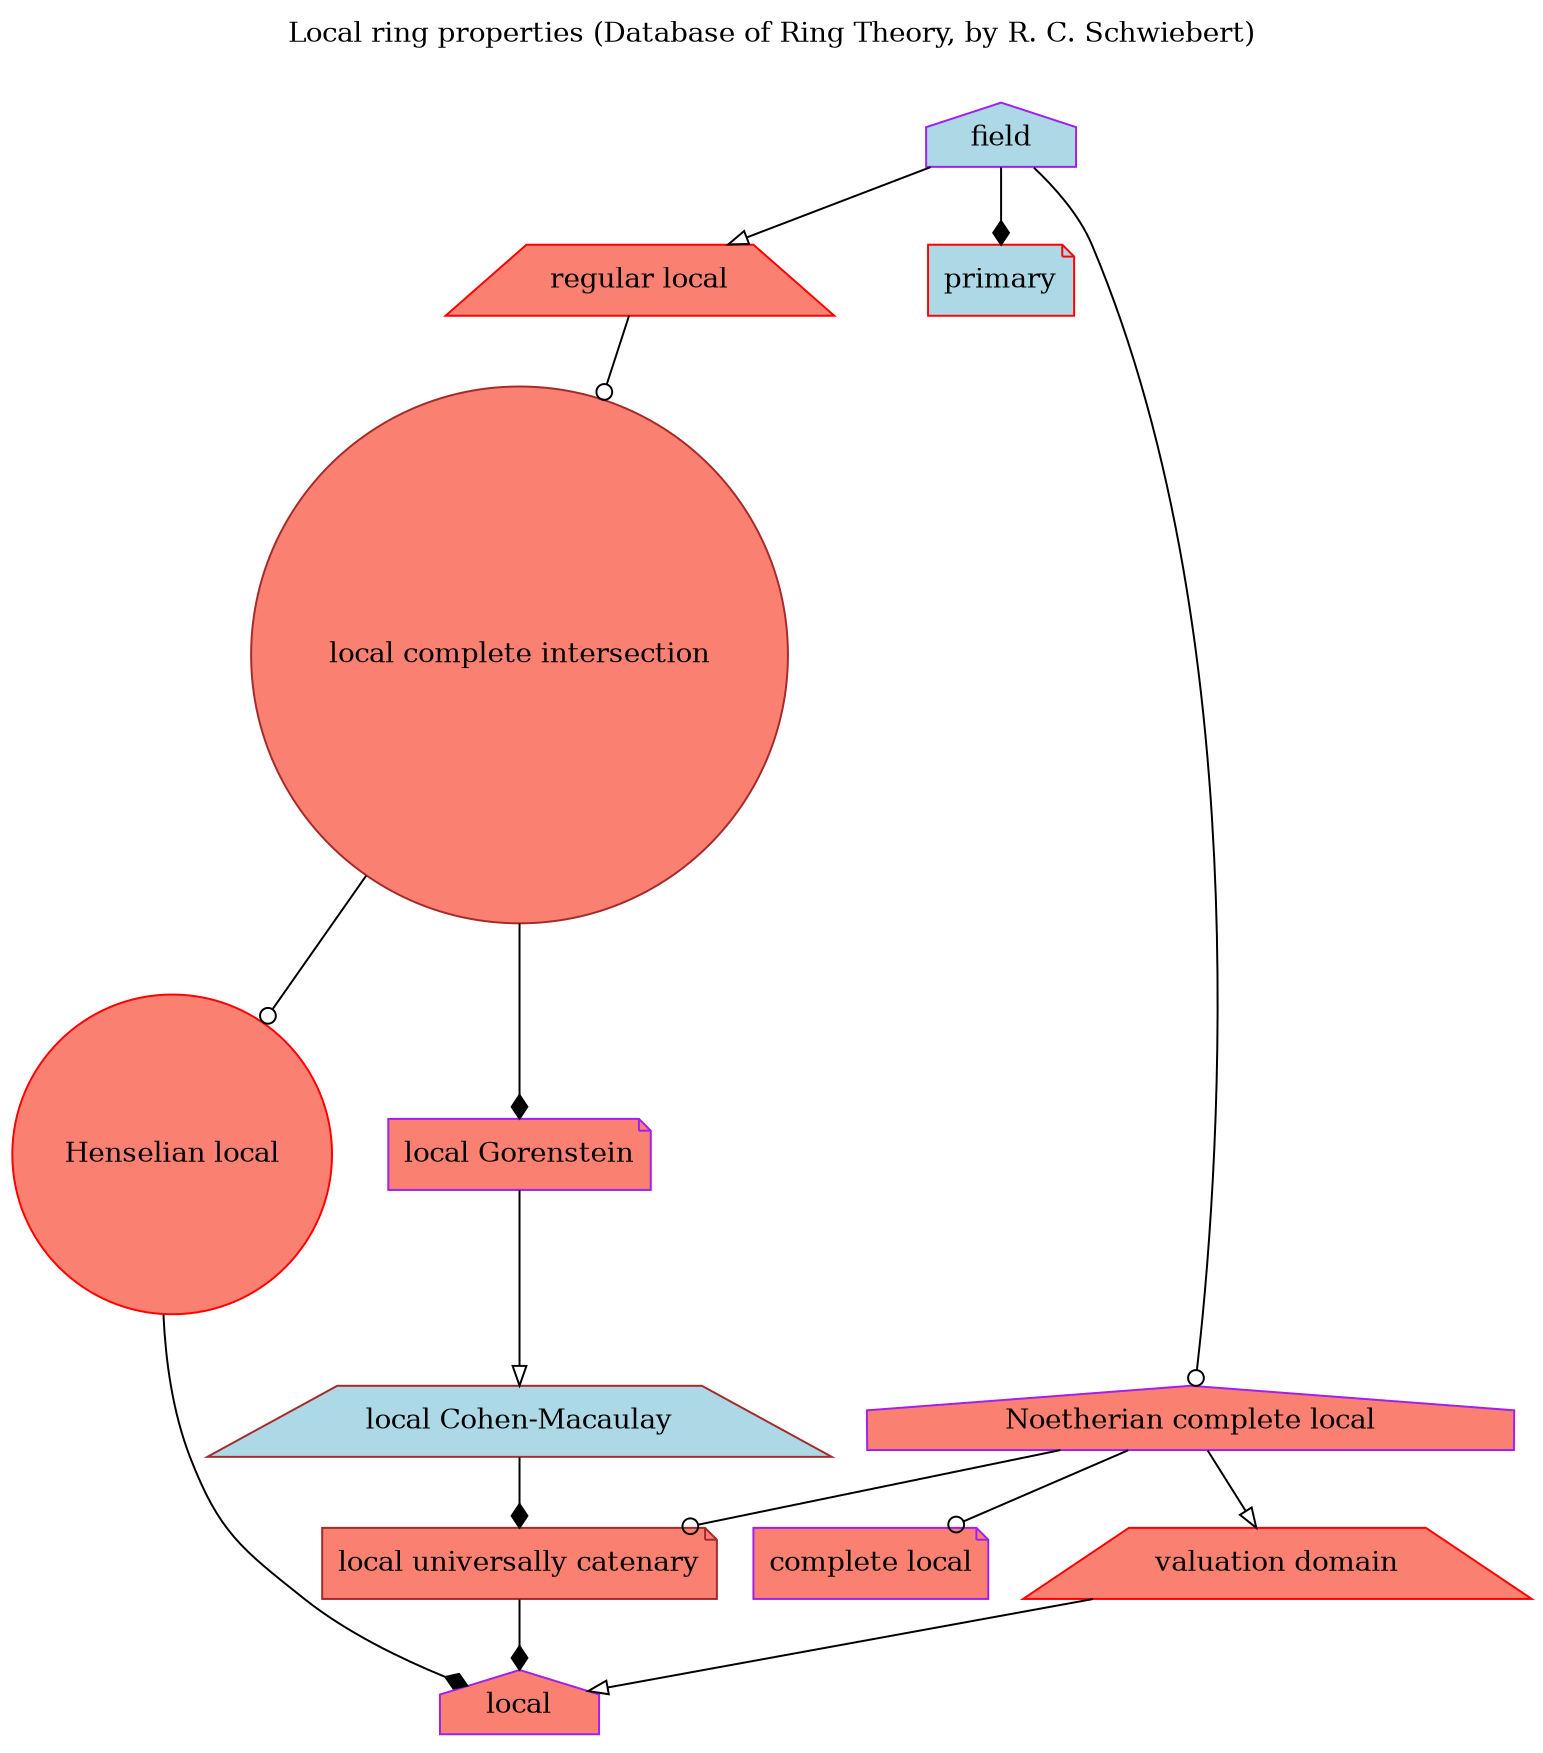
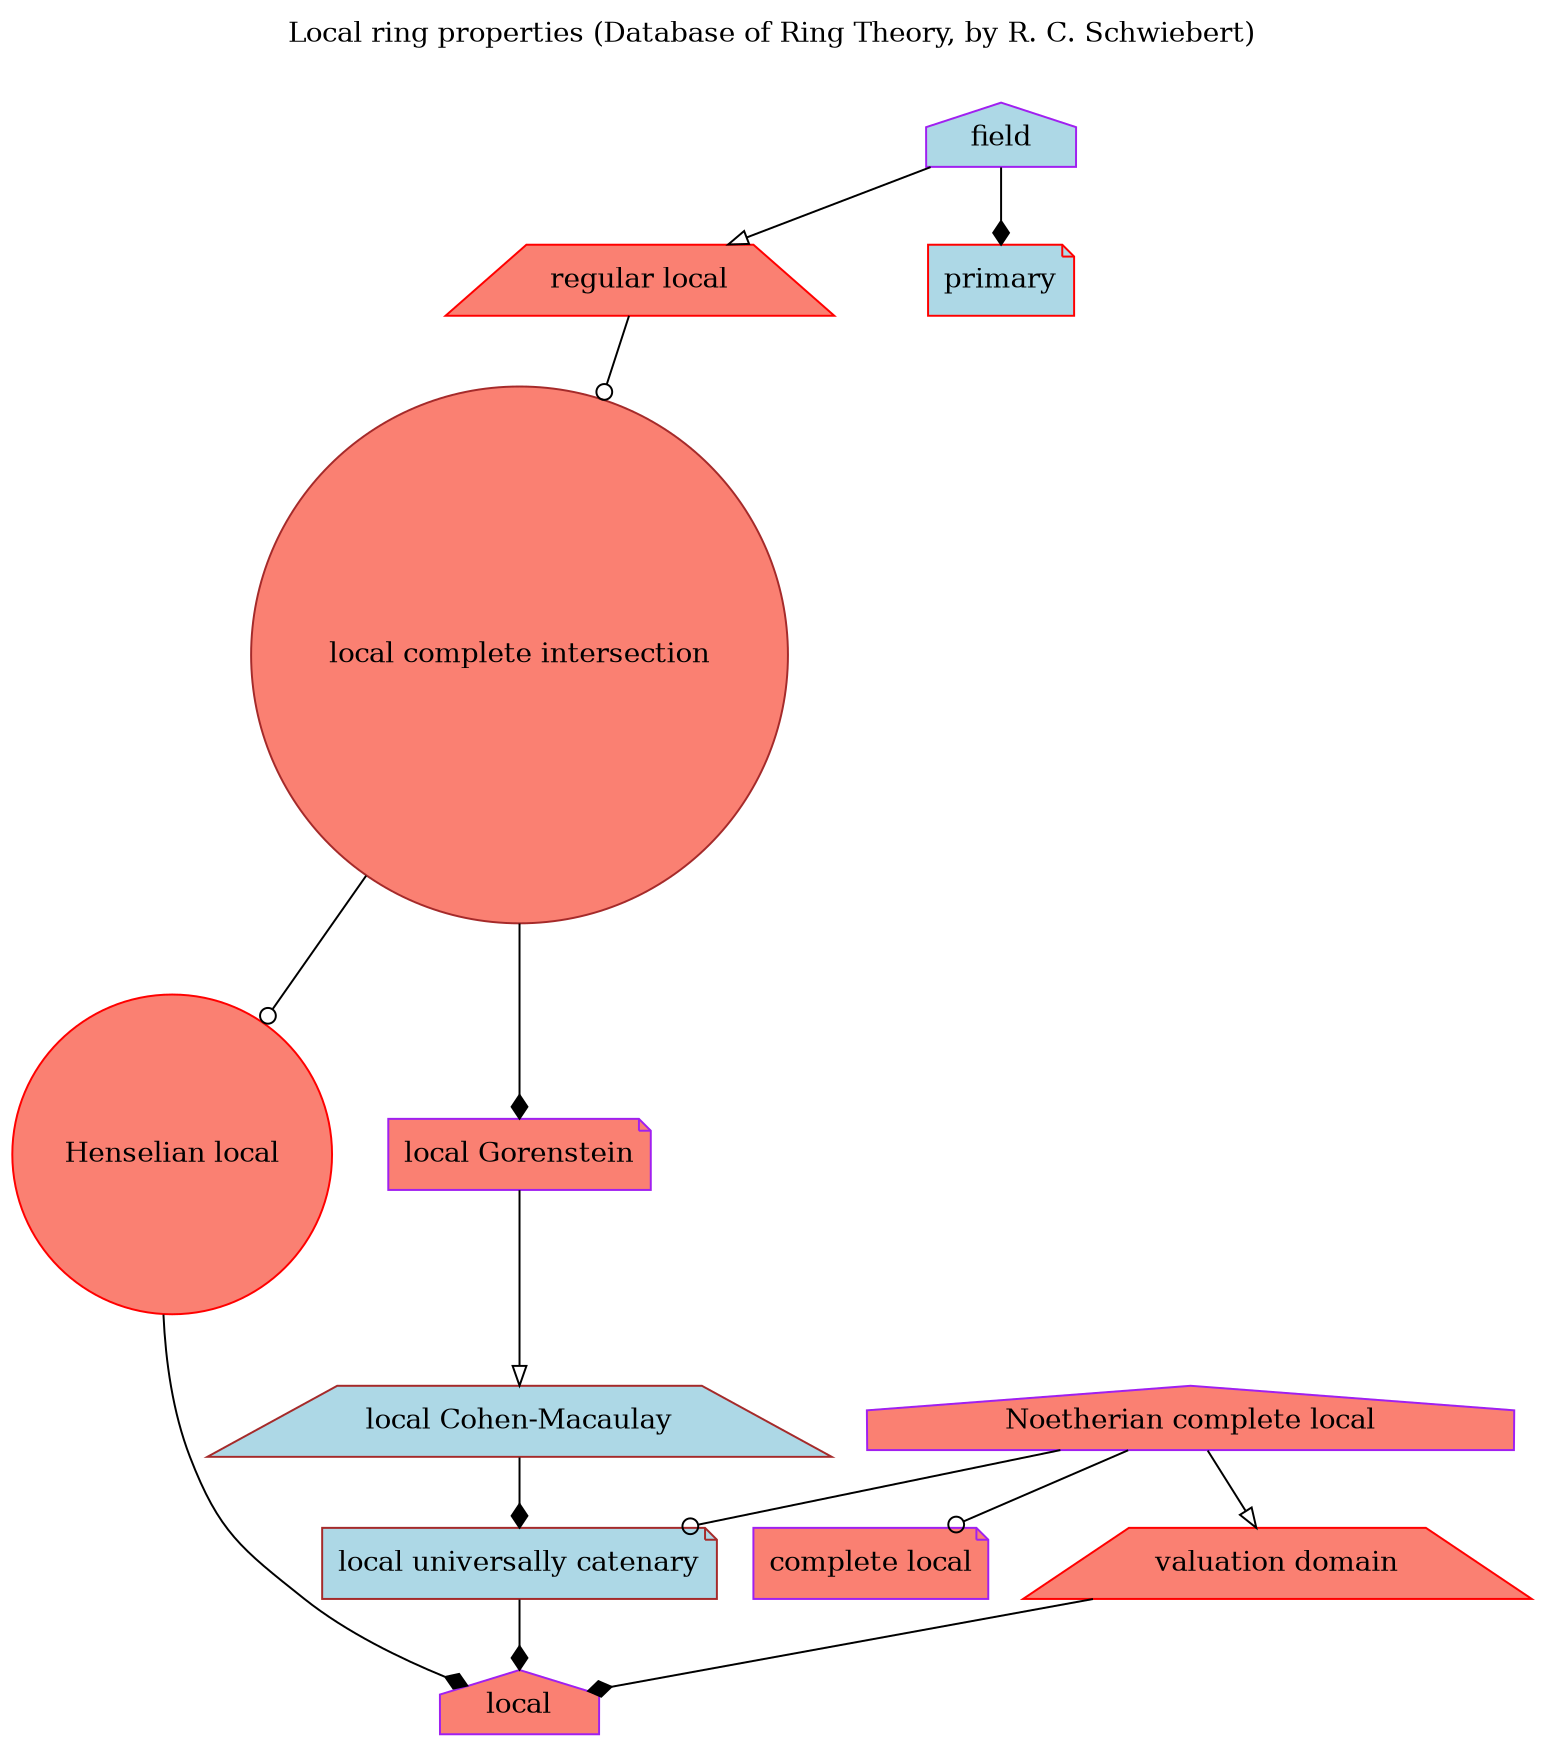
edge "field" -> "Noetherian complete local": removed
node "local universally catenary": fillcolor salmon -> lightblue
edge "valuation domain" -> "local": arrowhead onormal -> diamond
